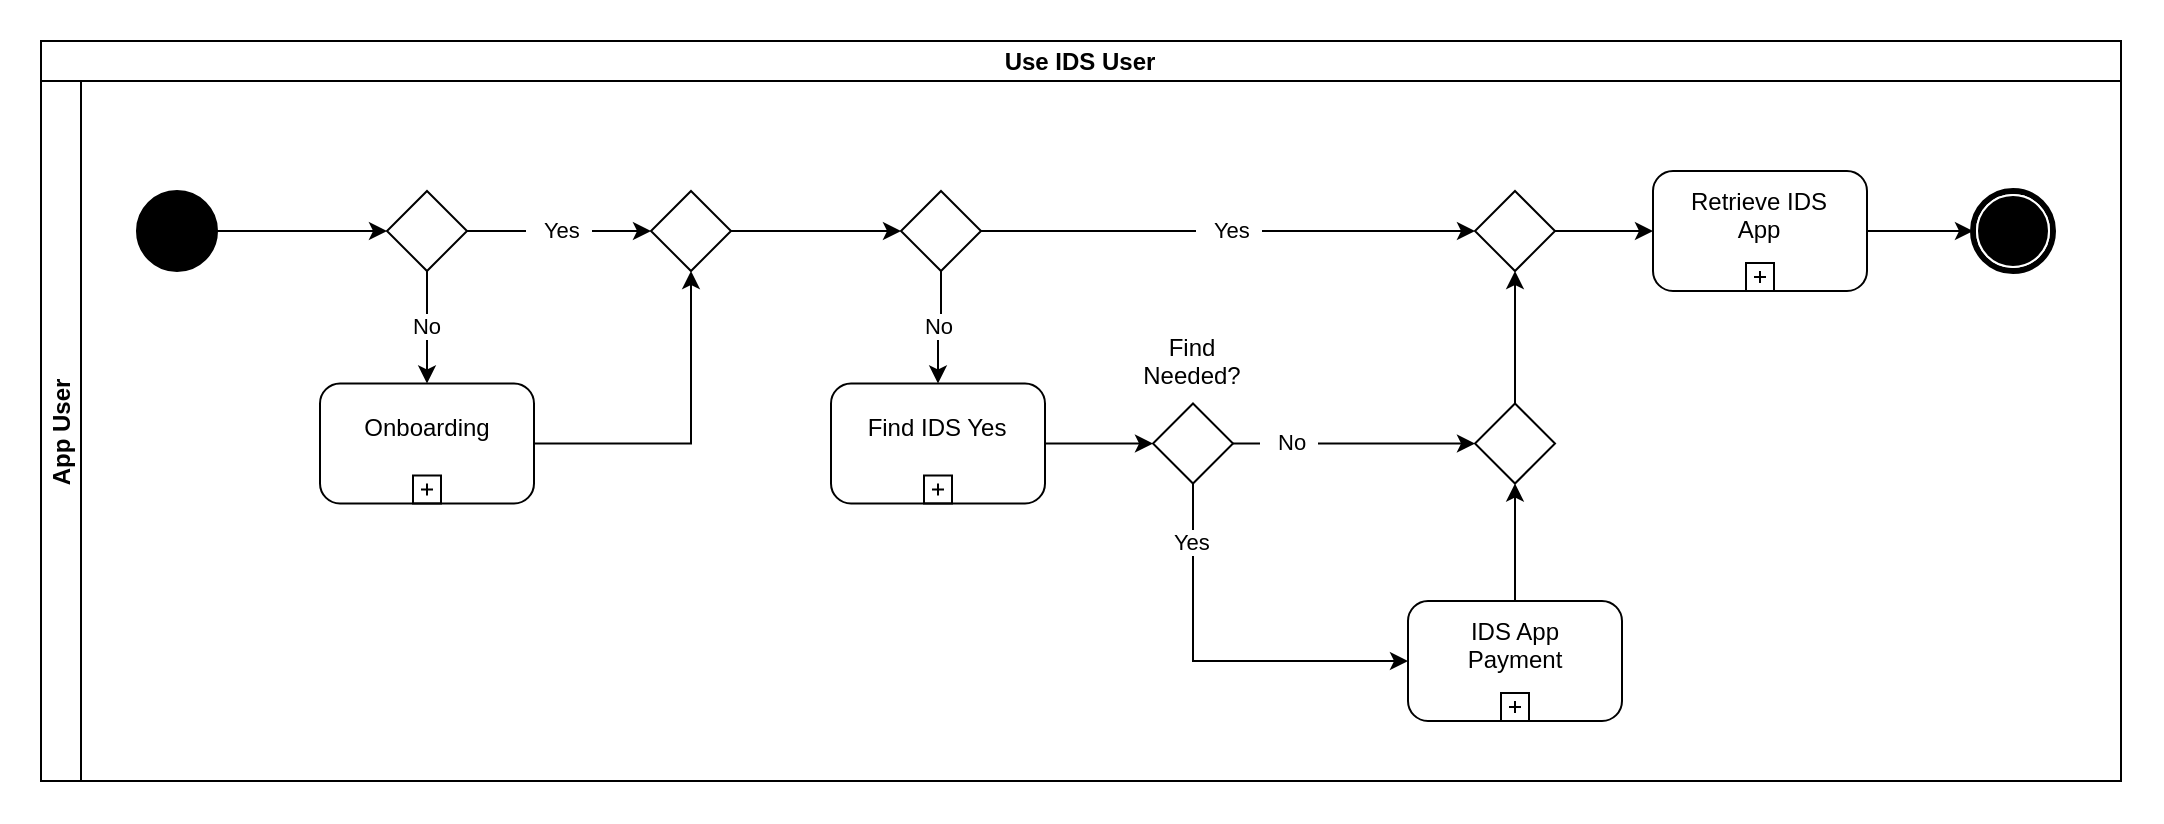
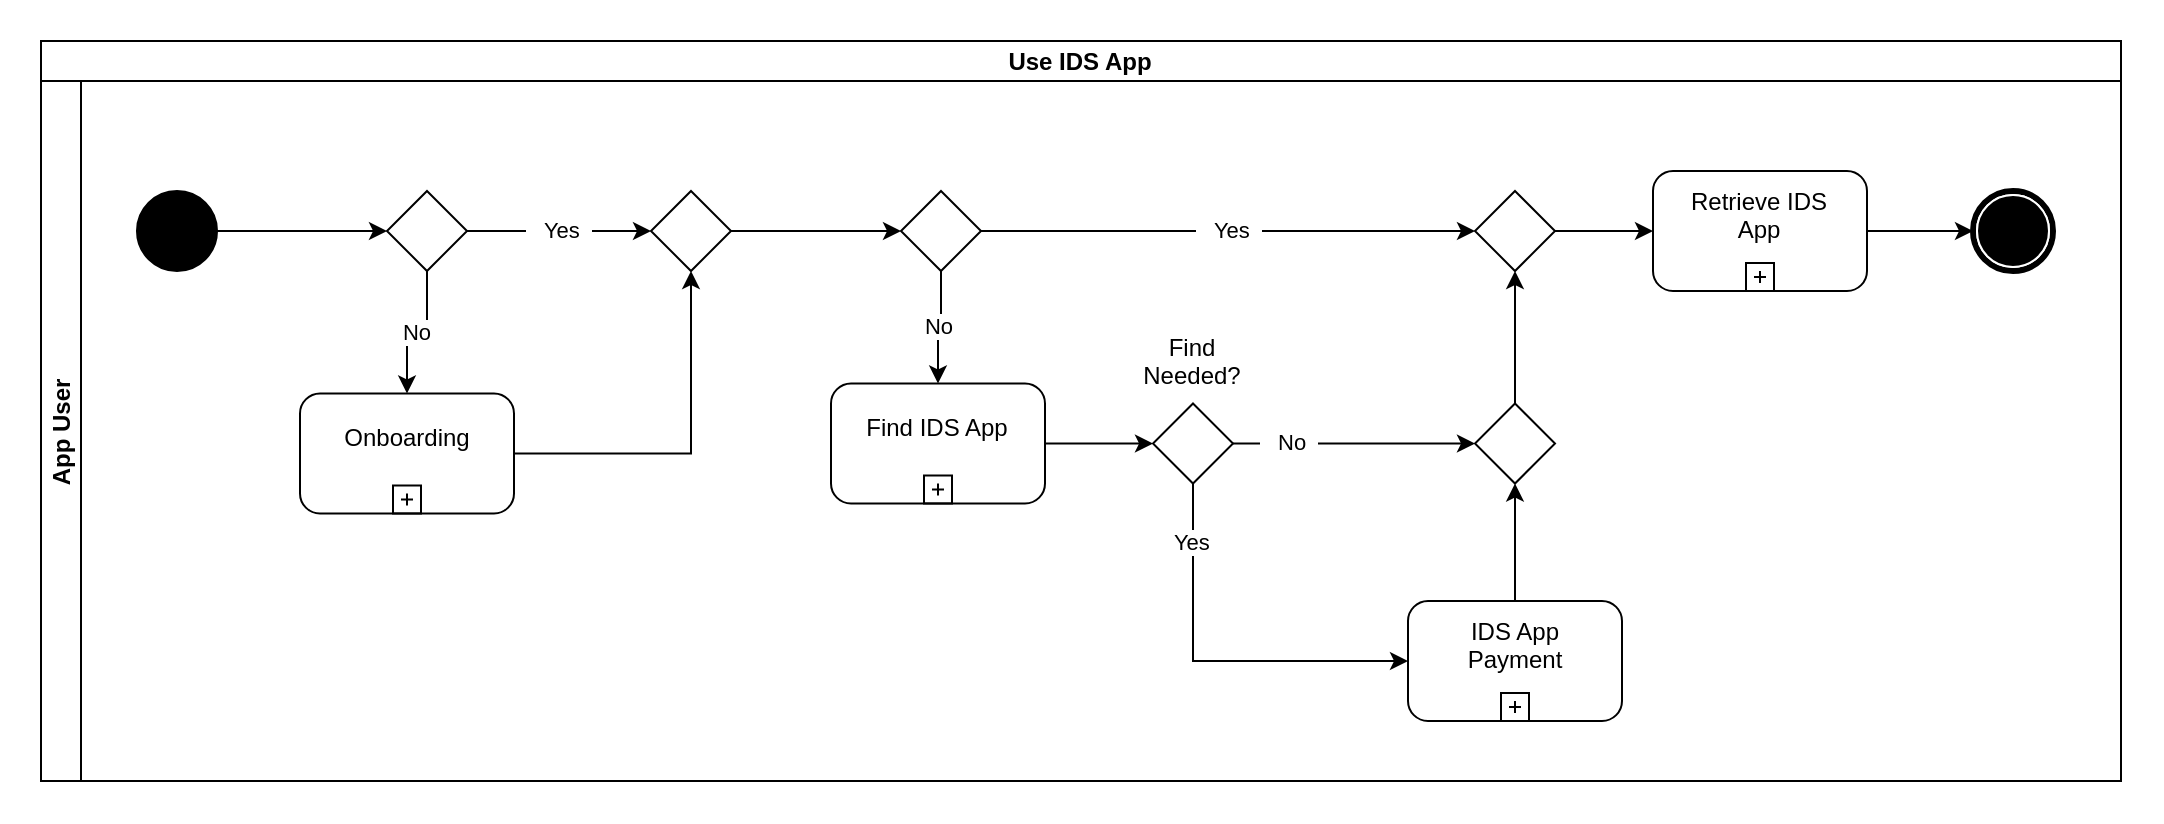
node "Use IDS User": label "Use IDS User" -> "Use IDS App"
node "Find IDS Yes": label "Find IDS Yes" -> "Find IDS App"
node "Onboarding": moved (427, 444) -> (407, 454)
